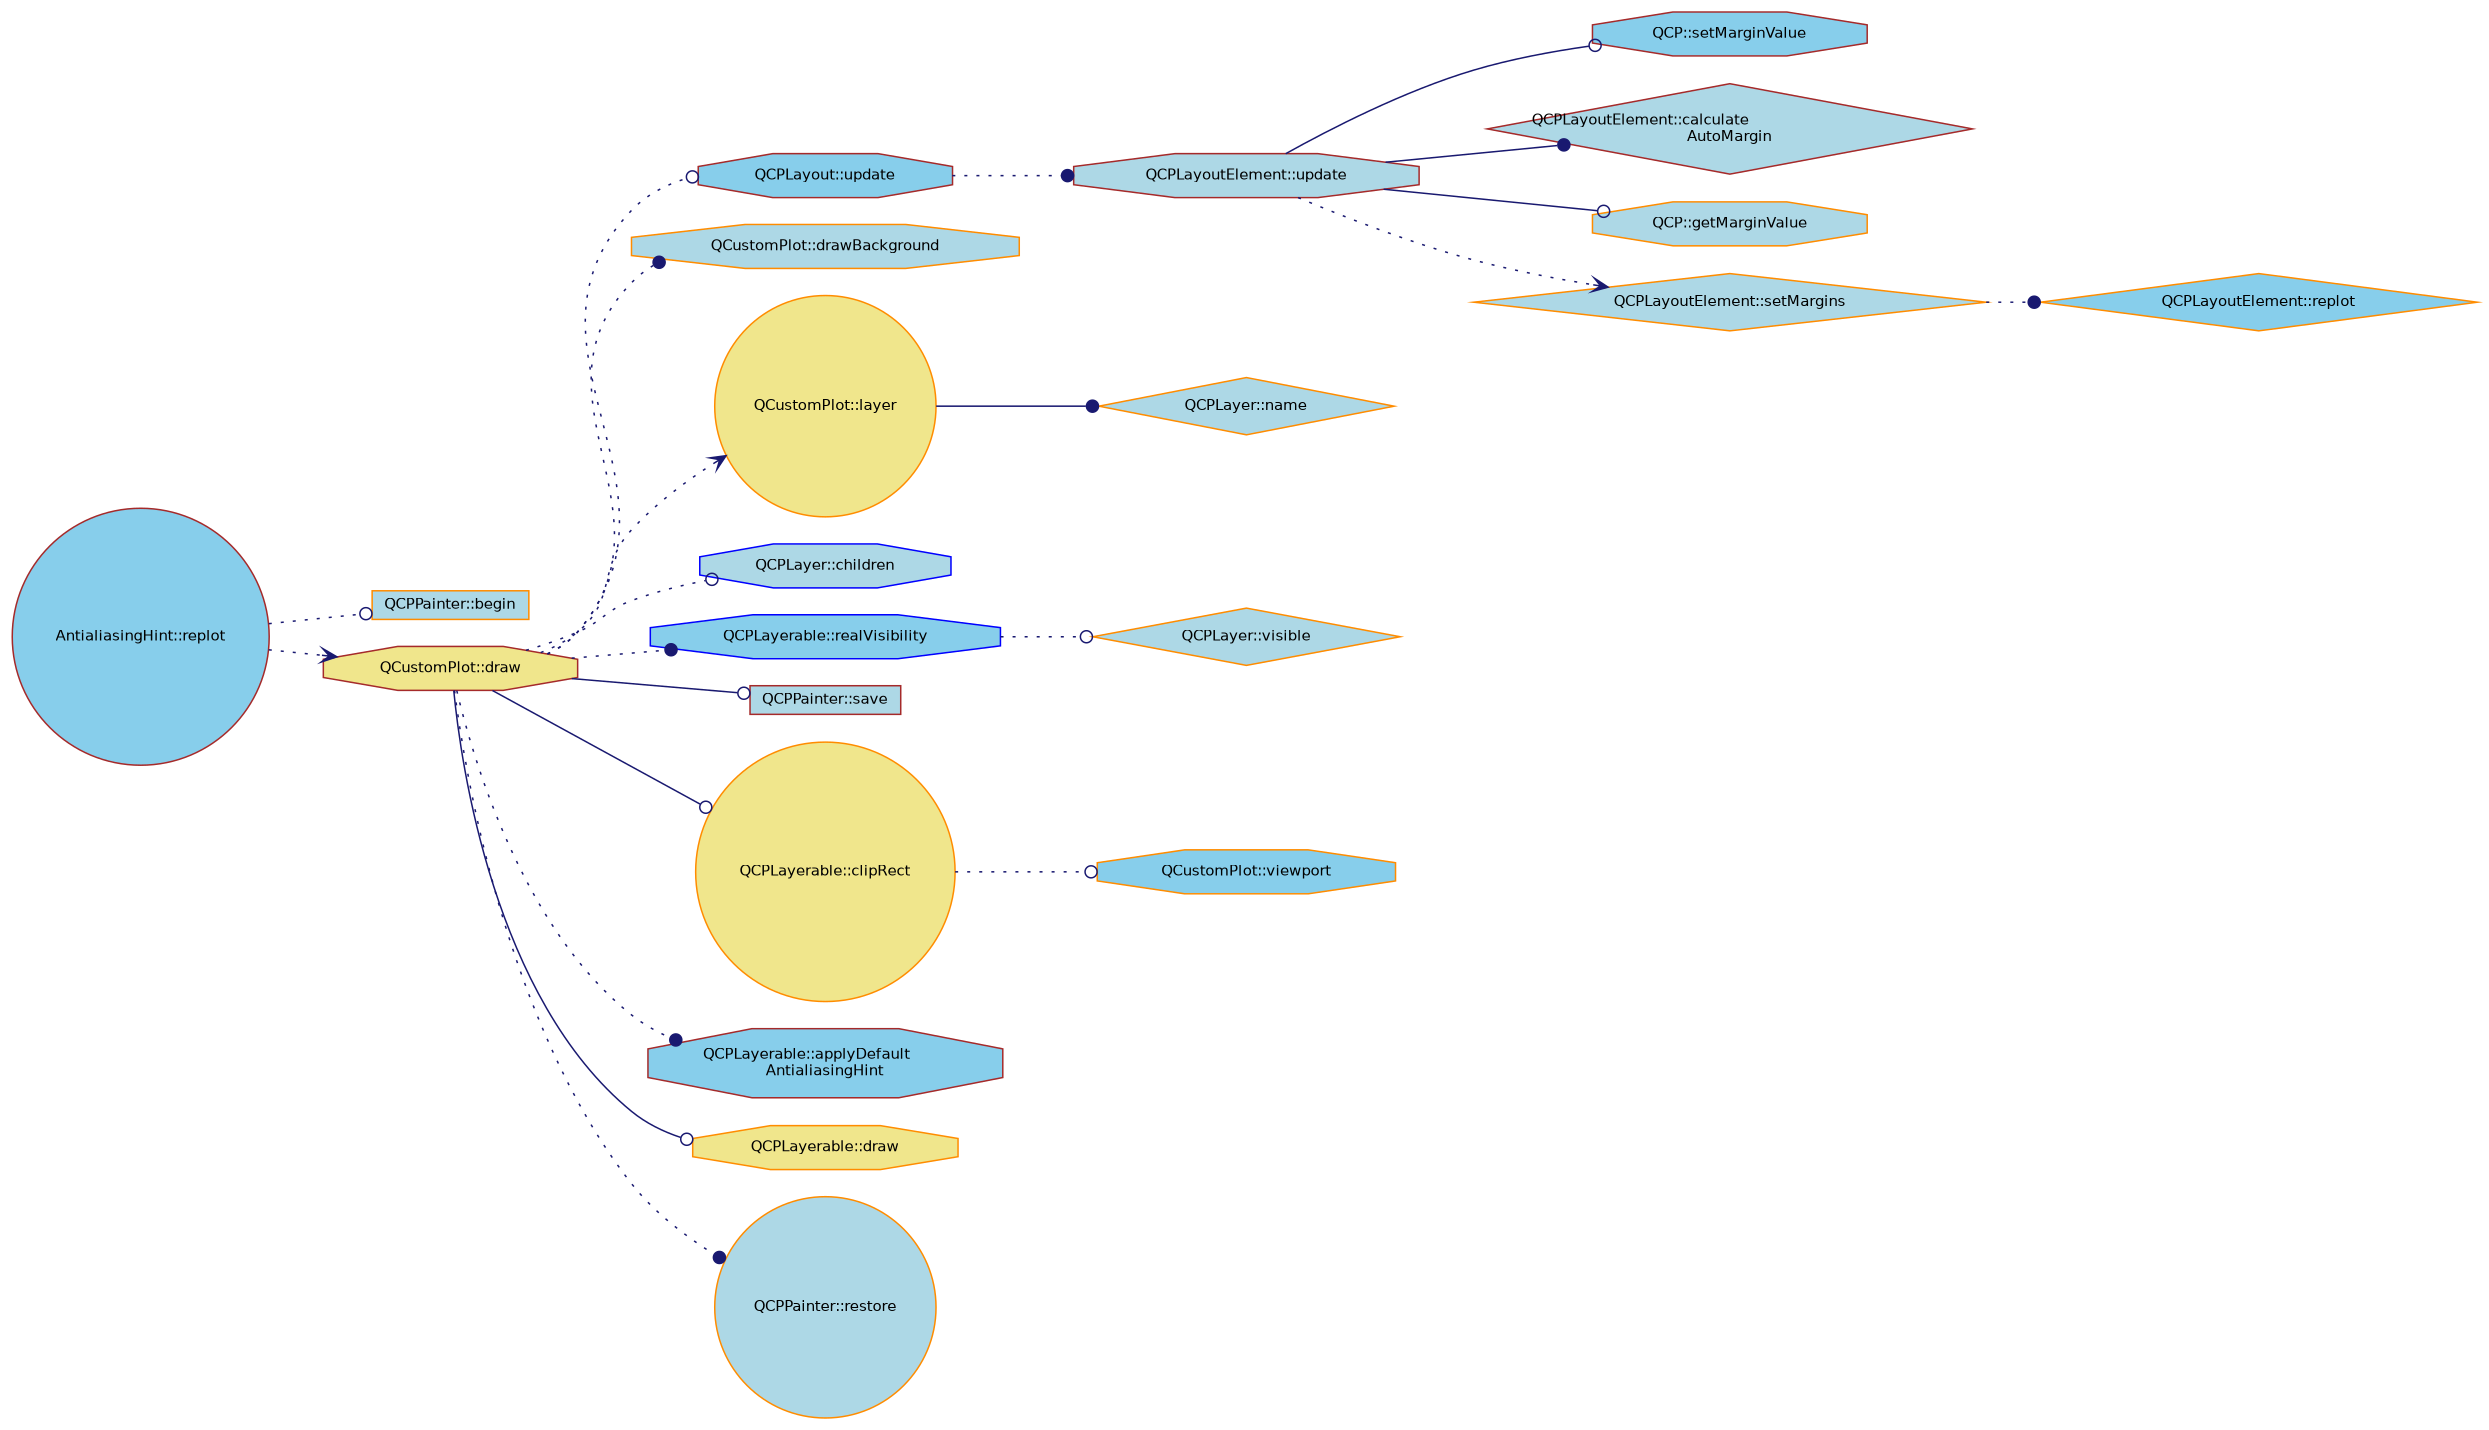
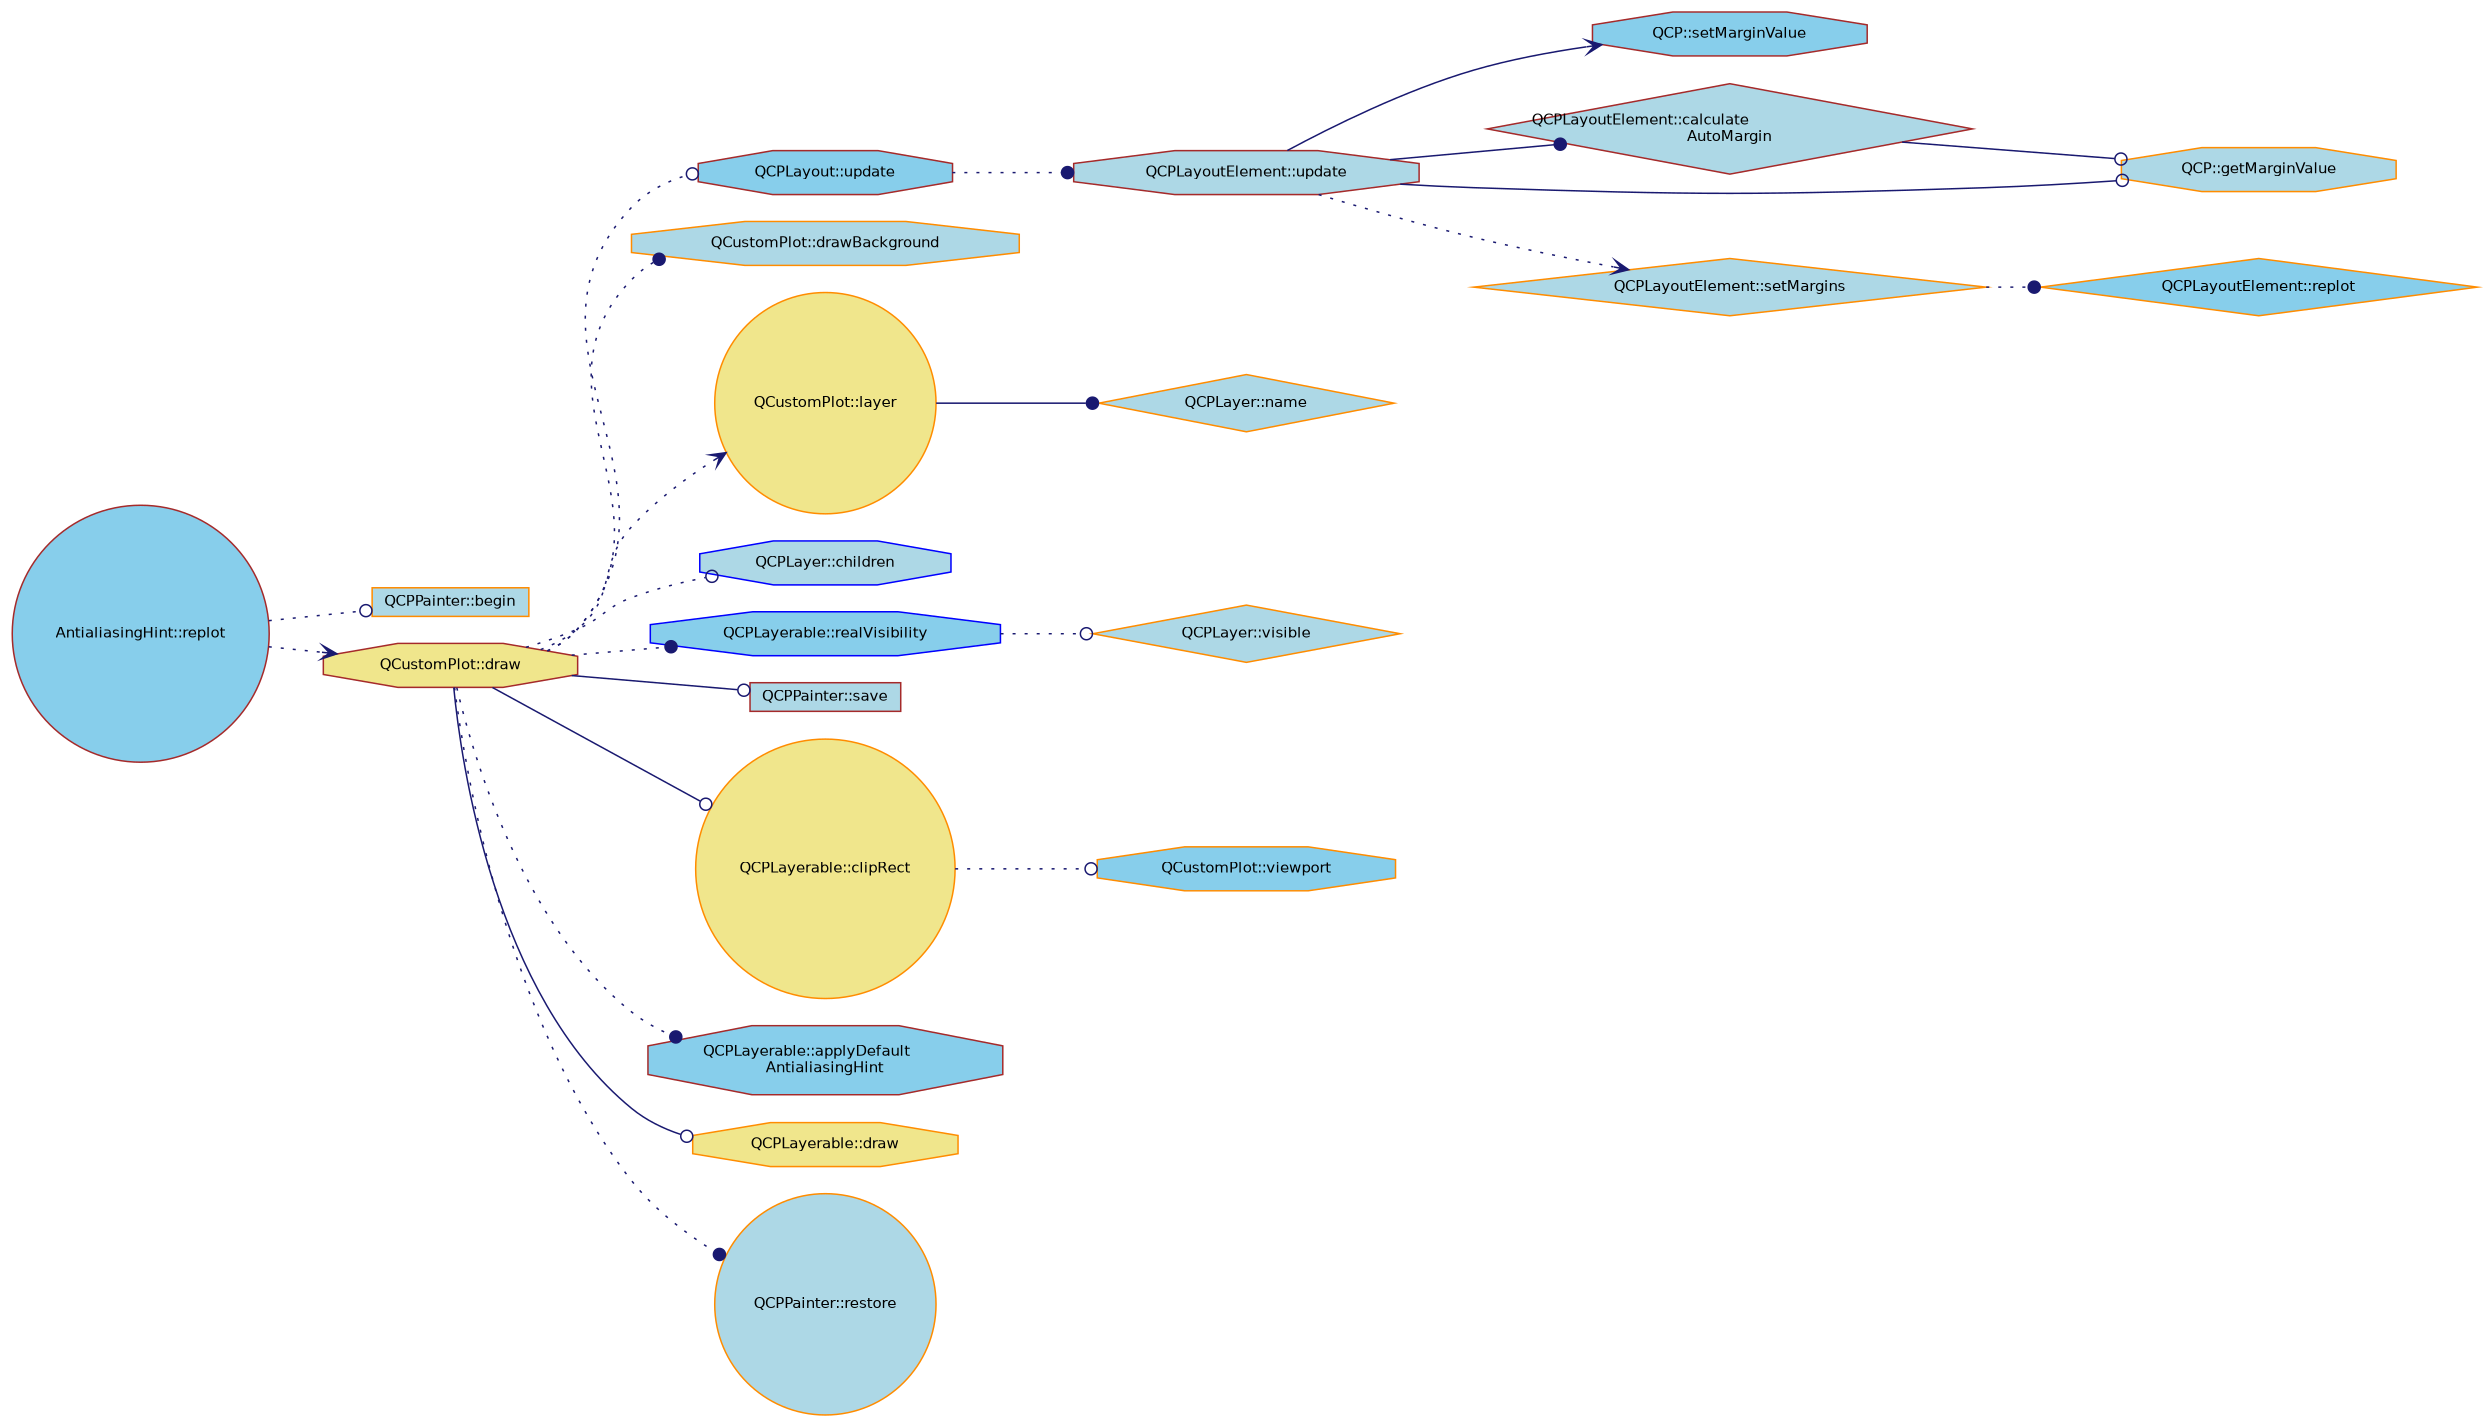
edge "QCPLayoutElement::update" -> "QCP::setMarginValue": arrowhead odot -> vee
edge "QCPLayoutElement::calculate AutoMargin" -> "QCP::getMarginValue": added
